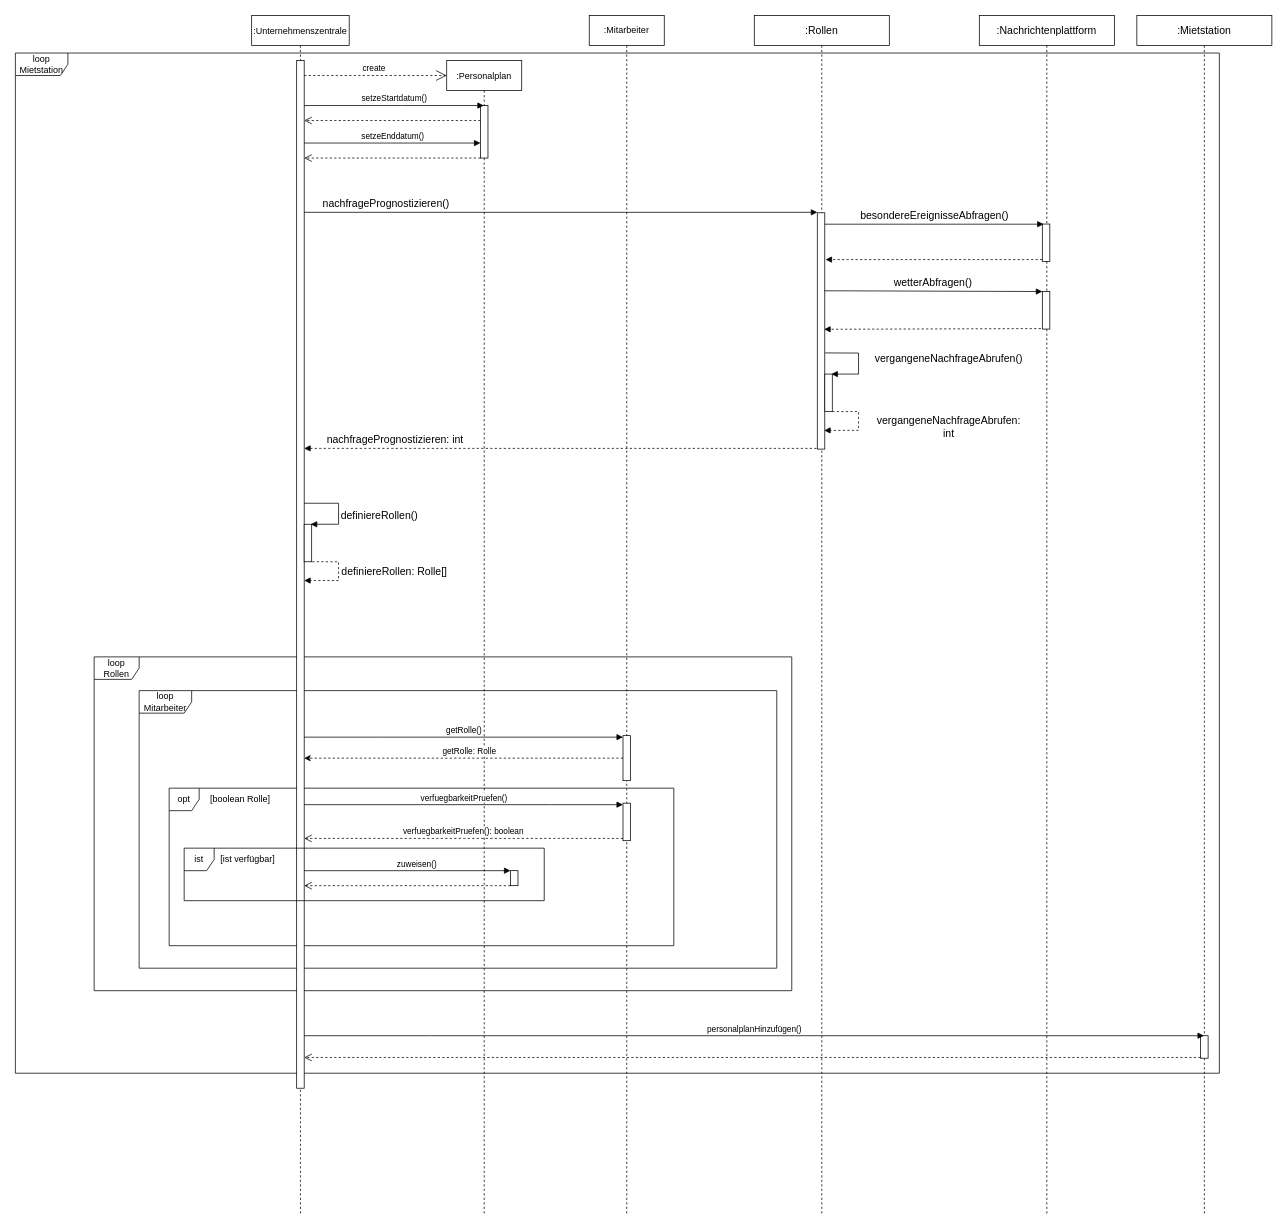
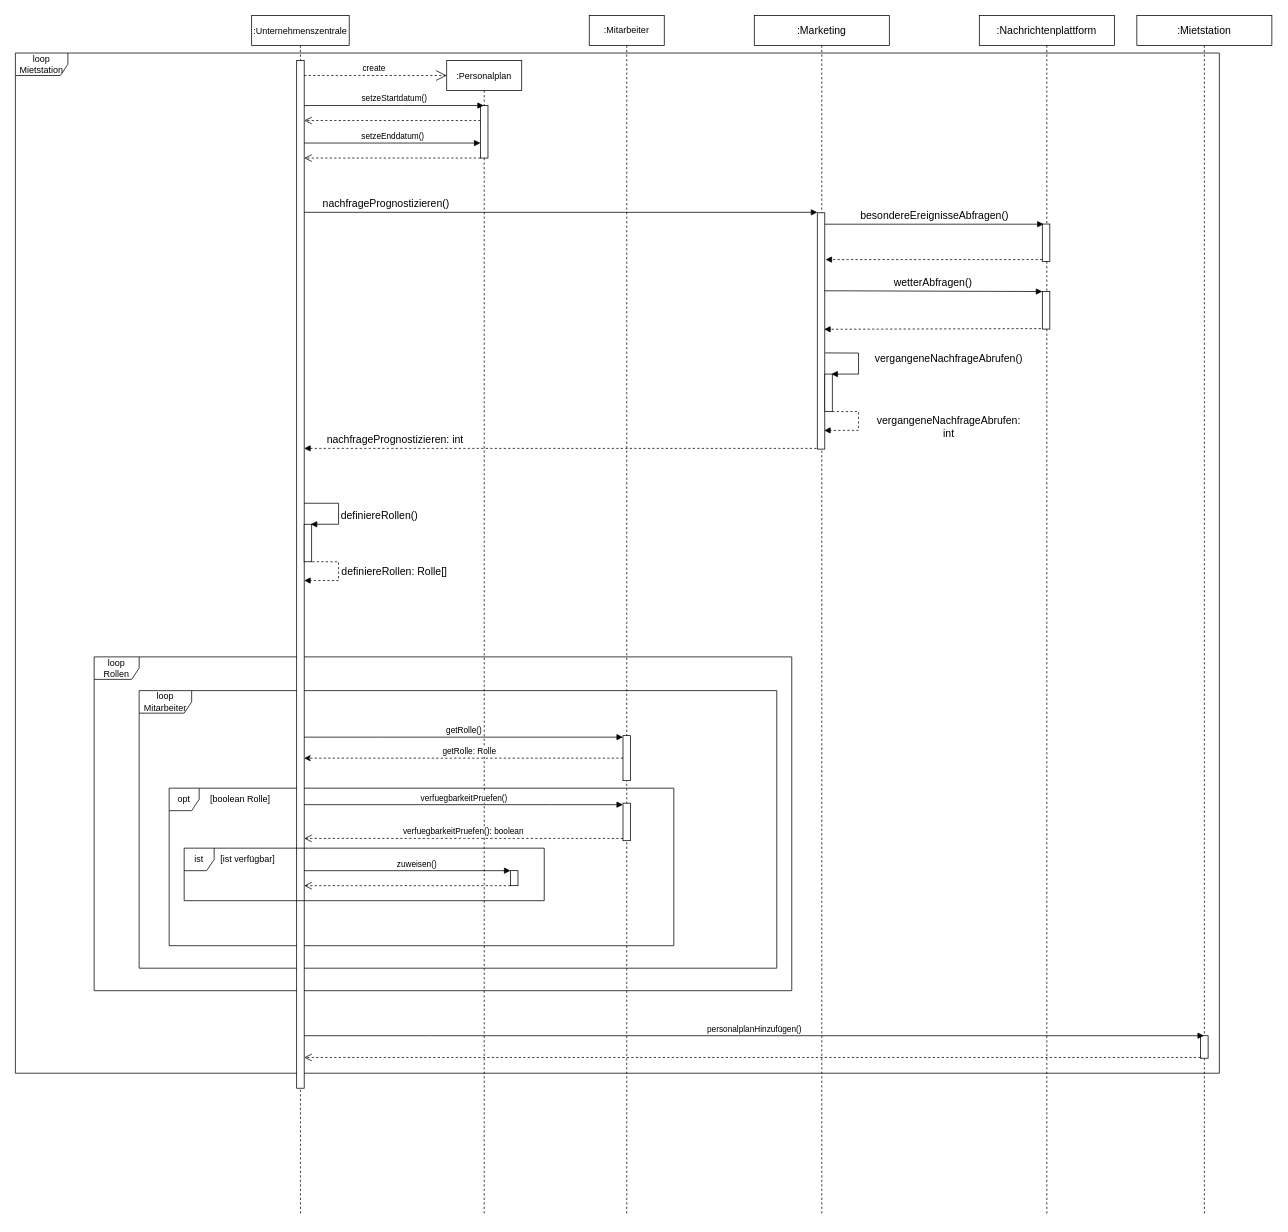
node ":Rollen": label ":Rollen" -> ":Marketing"
